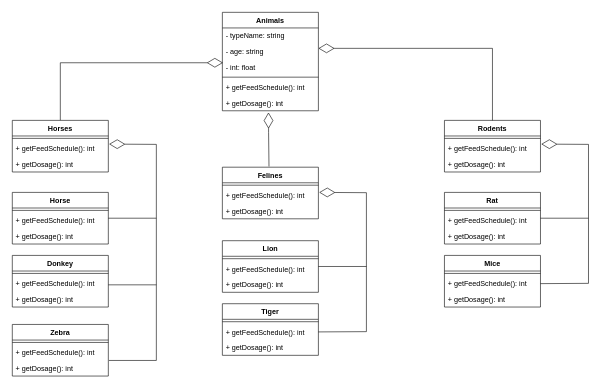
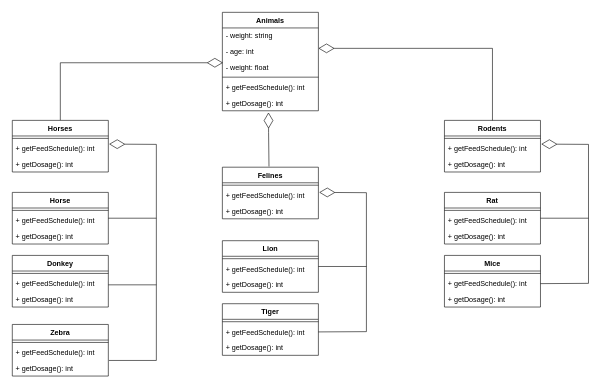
node "- typeName: string": label "- typeName: string" -> "- weight: string"
node "- age: string": label "- age: string" -> "- age: int"
node "- int: float": label "- int: float" -> "- weight: float"
